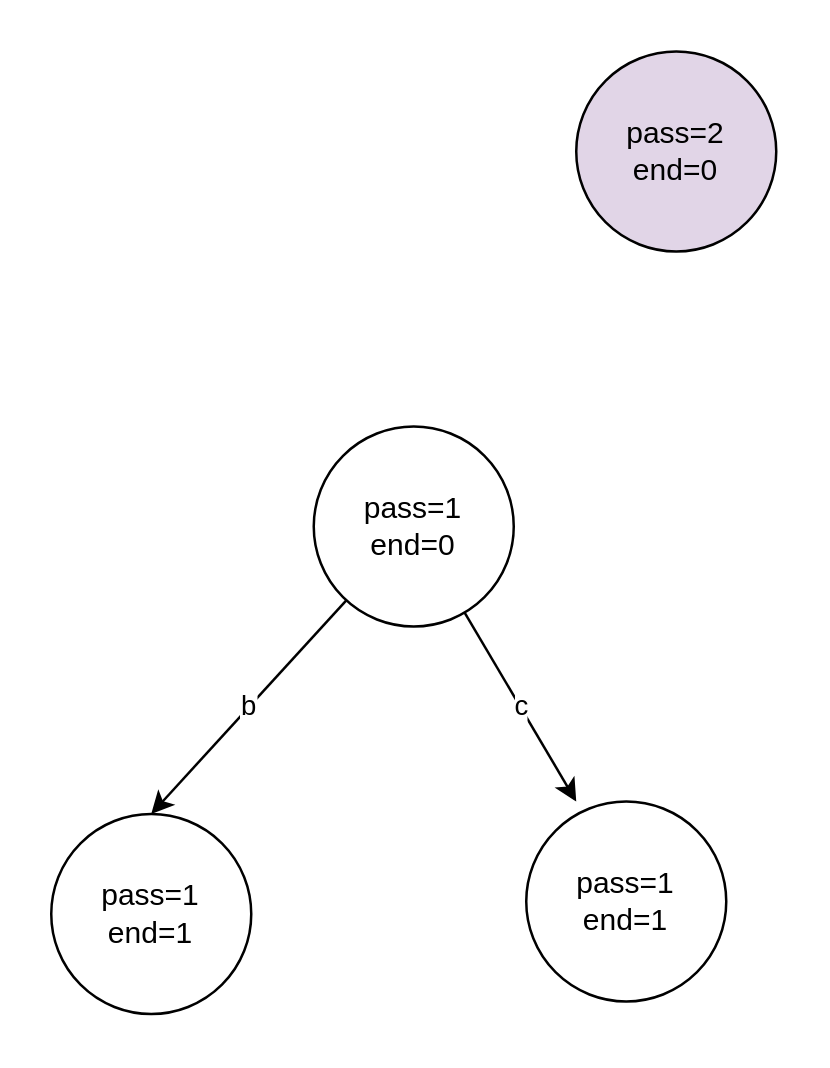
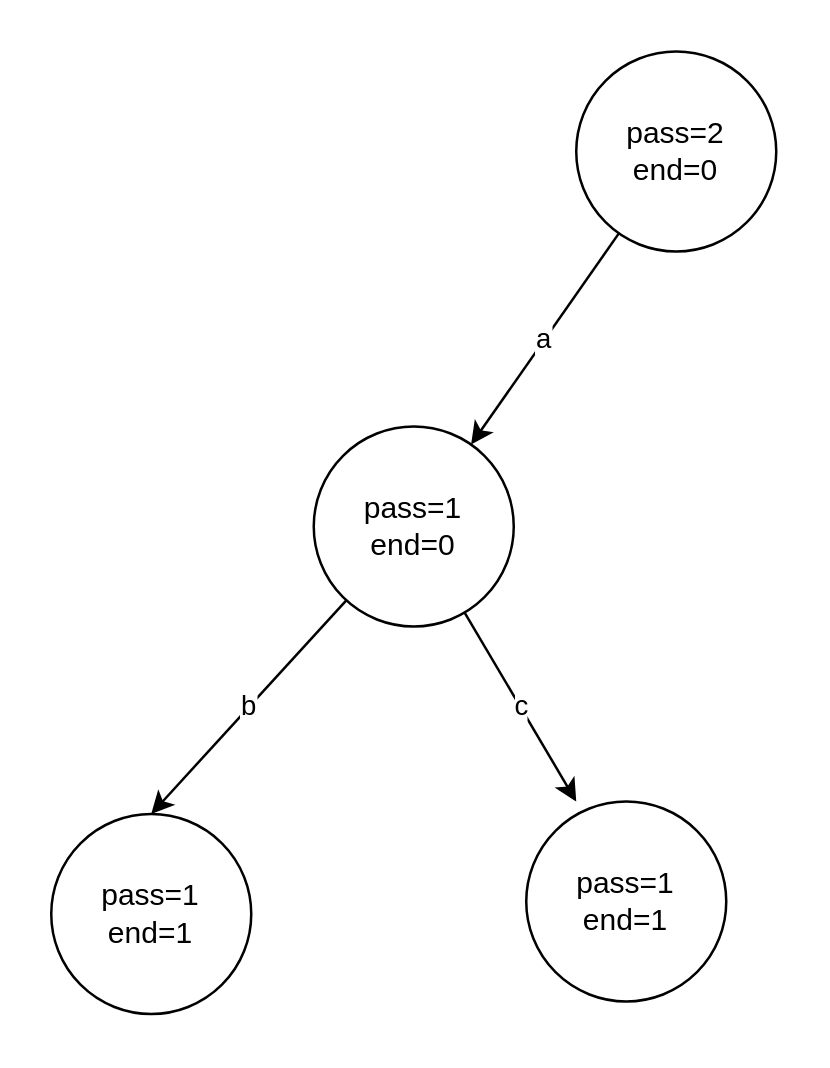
node "pass=2 end=0": fillcolor #e1d5e7 -> #ffffff
edge "pass=2 end=0" -> "pass=1 end=0": added, label "a"
